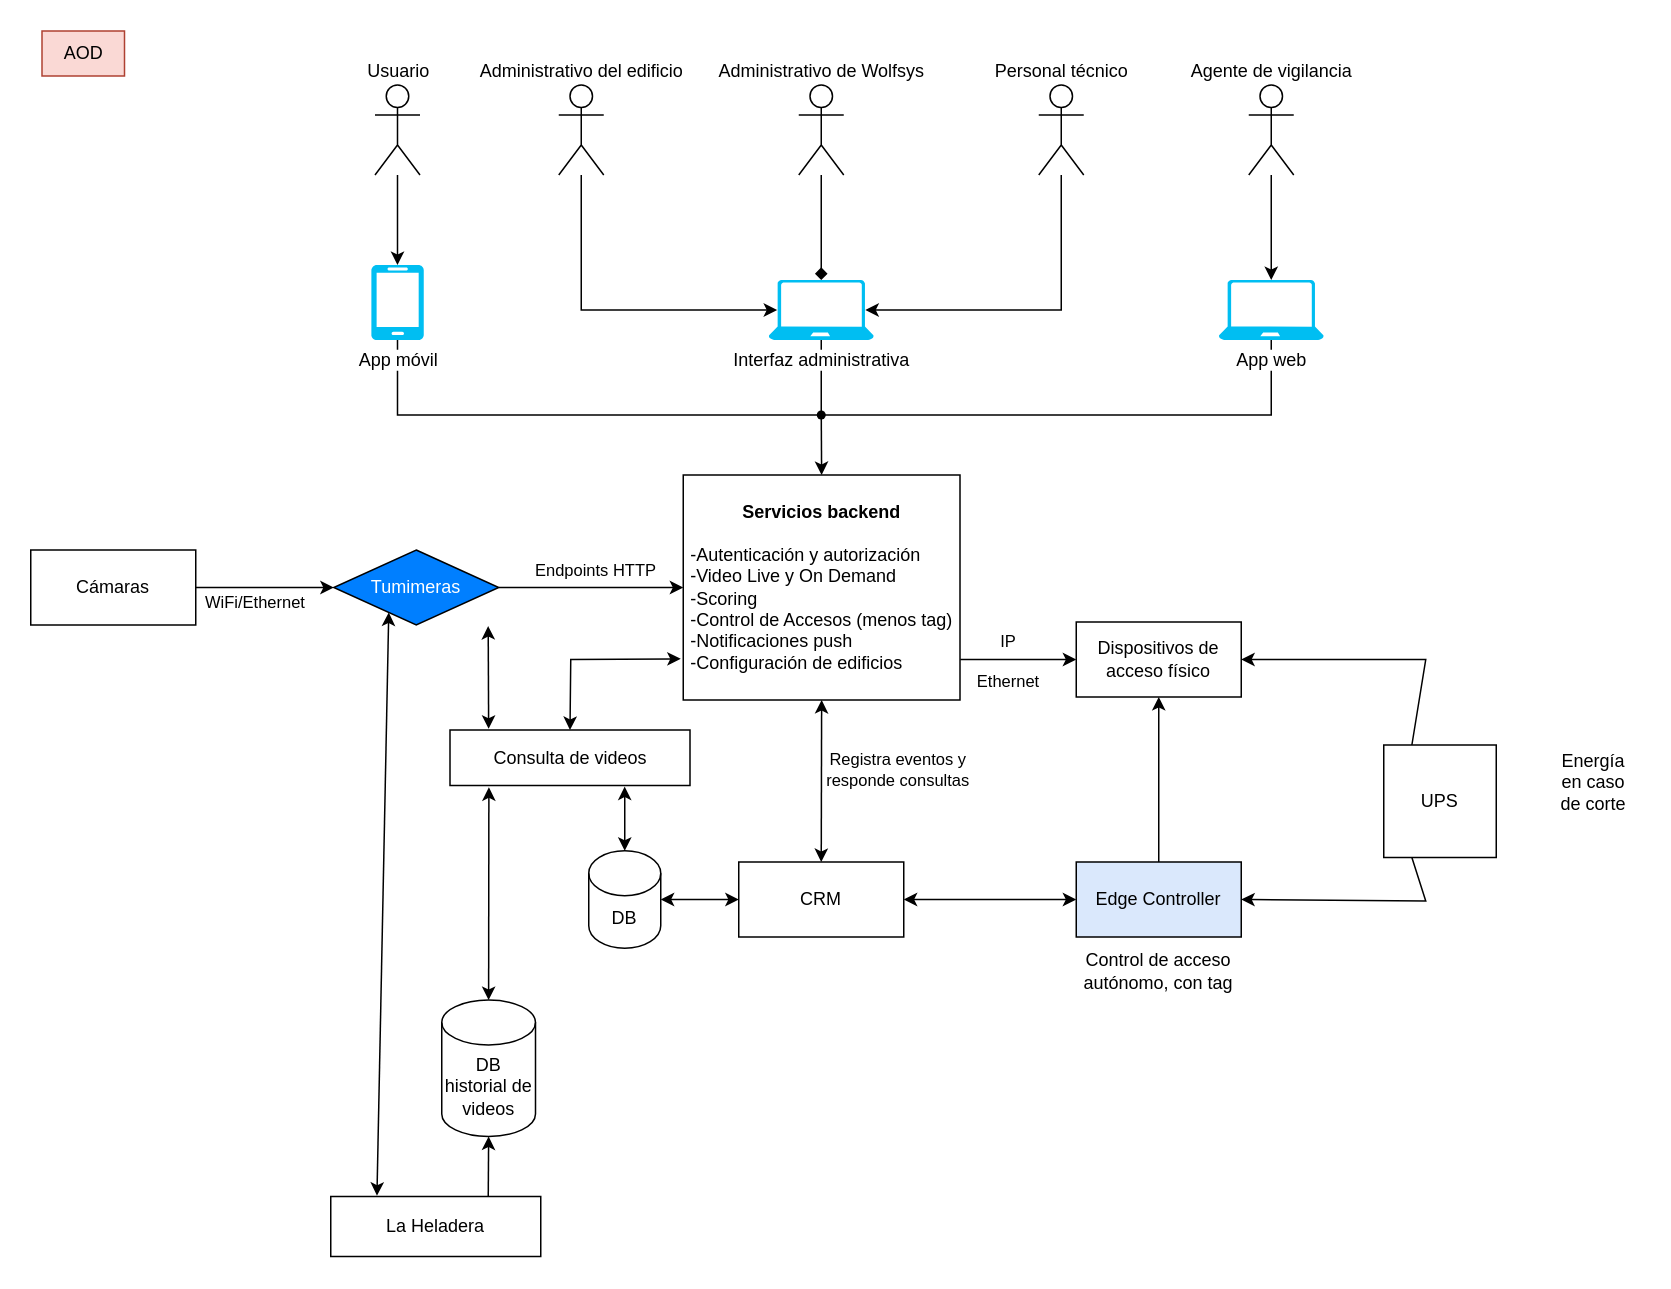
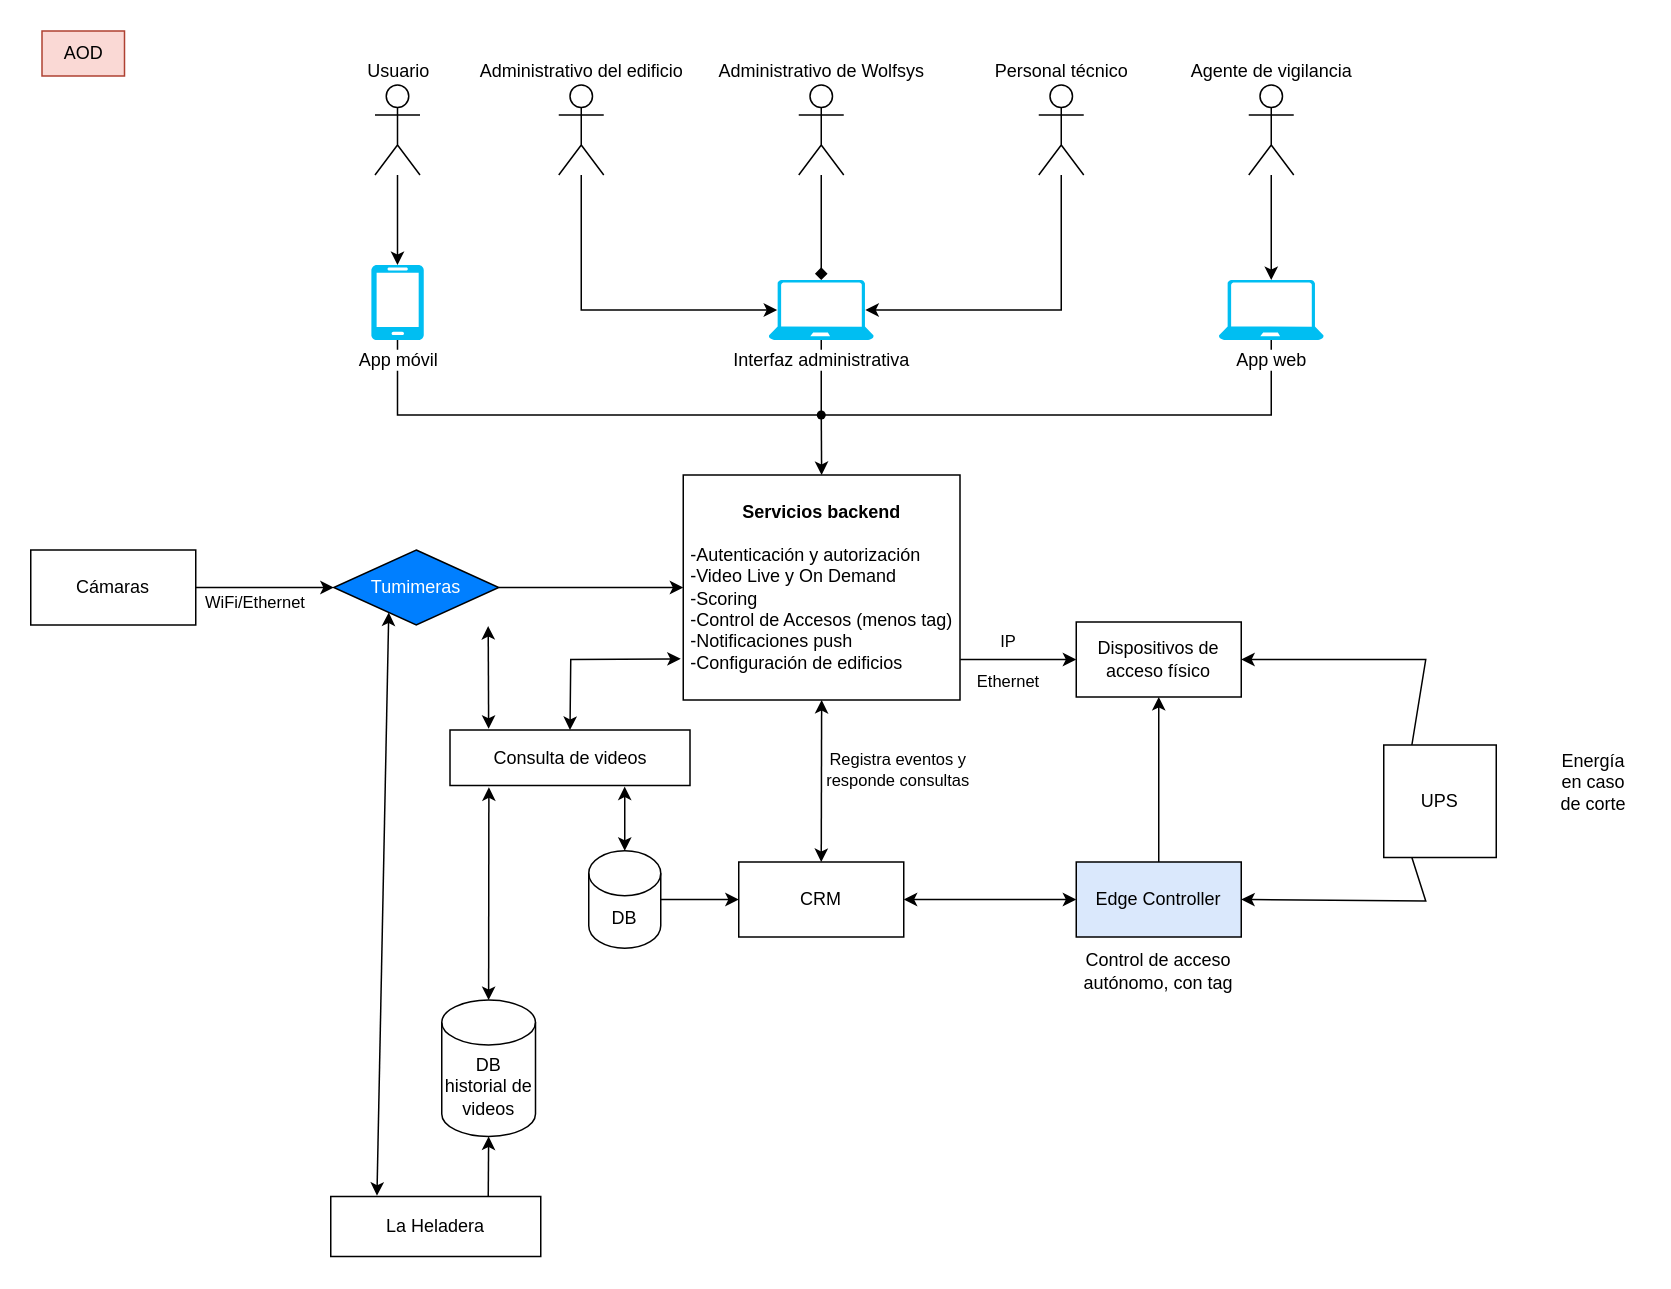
node "Endpoints HTTP": removed
edge "DB" -- "CRM": arrowhead classic -> none
